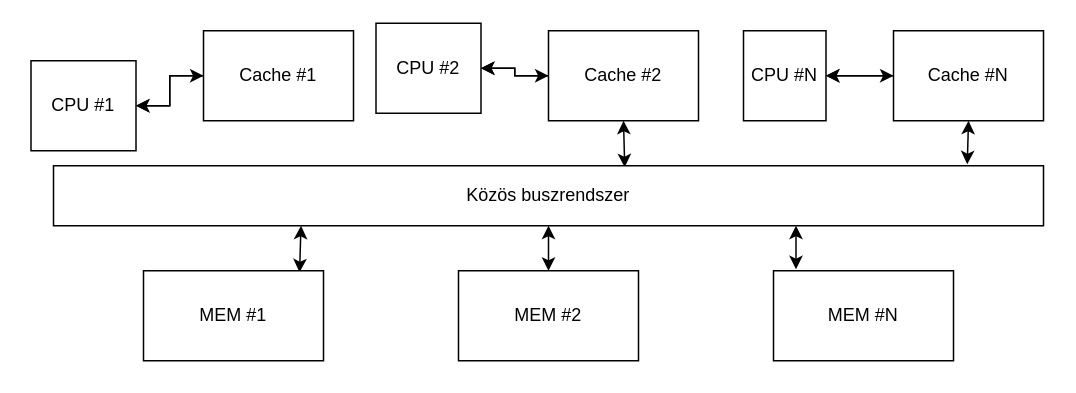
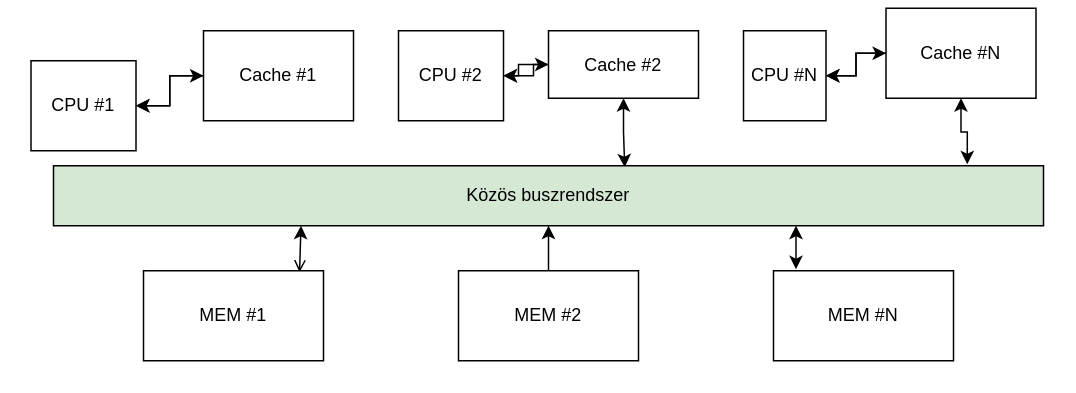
node "CPU #2": moved (428, 68) -> (451, 76)
node "Cache #2": size 150x90 -> 150x68
node "Cache #N": moved (968, 76) -> (961, 53)
node "Közös buszrendszer": fillcolor #ffffff -> #d5e8d4
edge "Közös buszrendszer" -- "MEM #2": arrowhead classic -> none
edge "Közös buszrendszer" -- "MEM #1": arrowhead classic -> open
